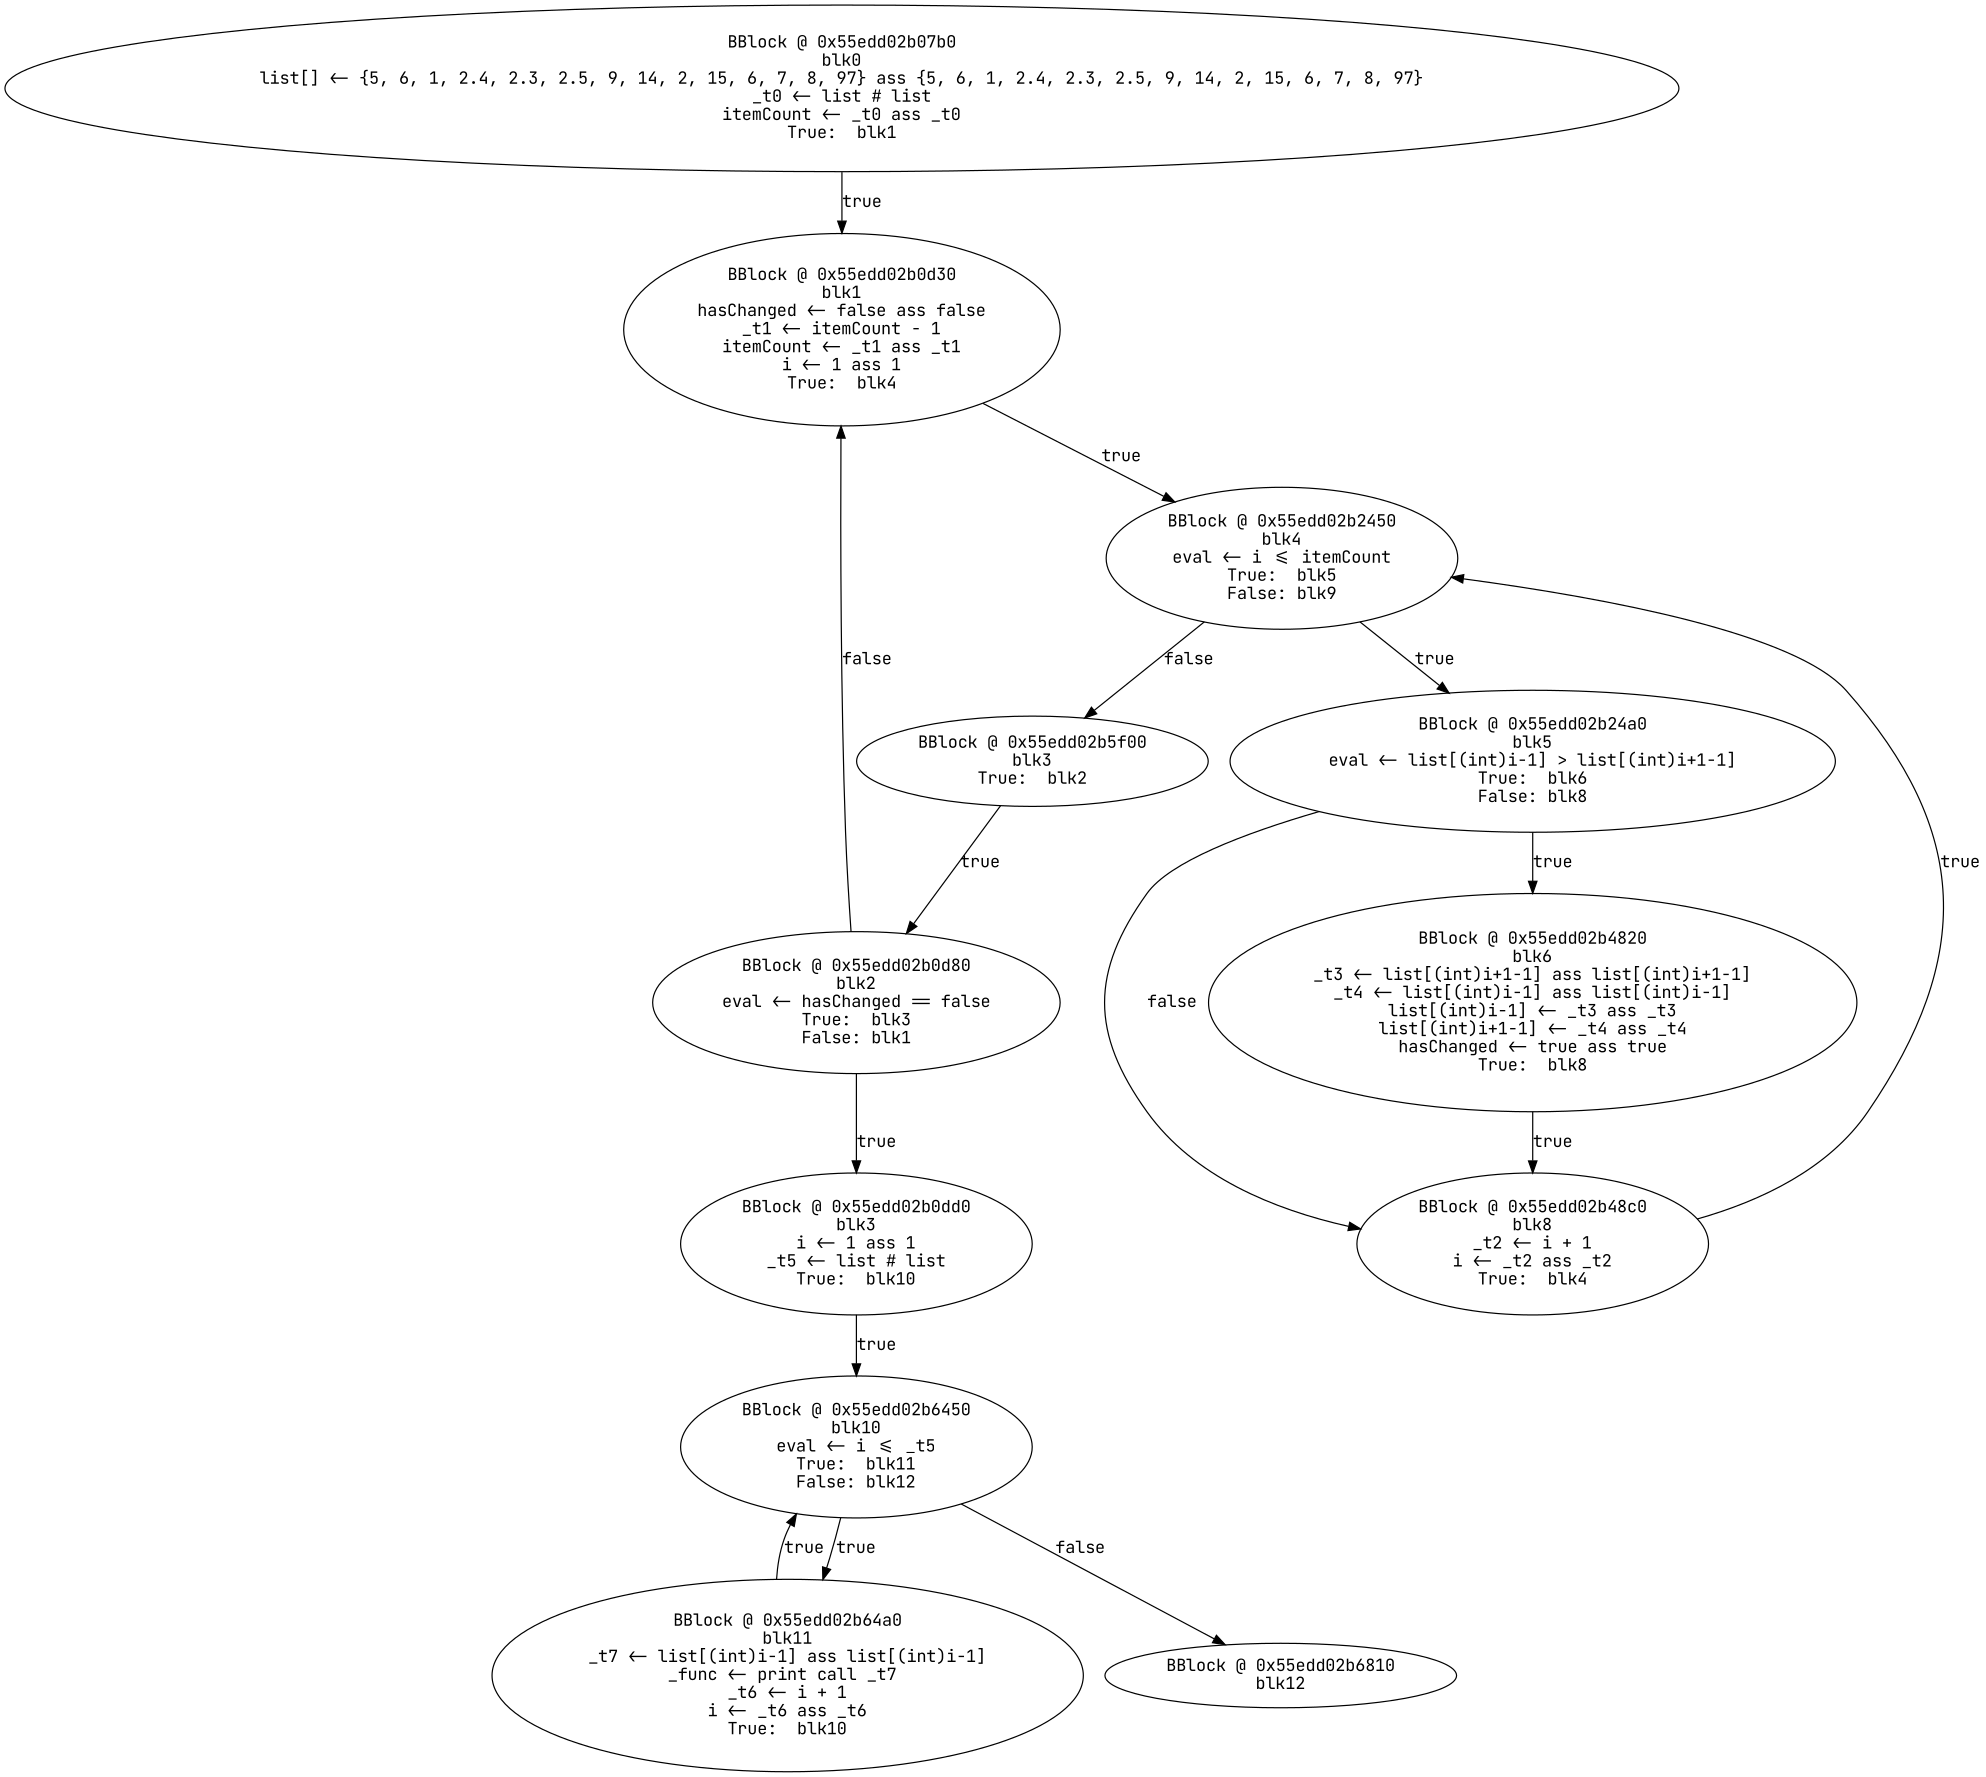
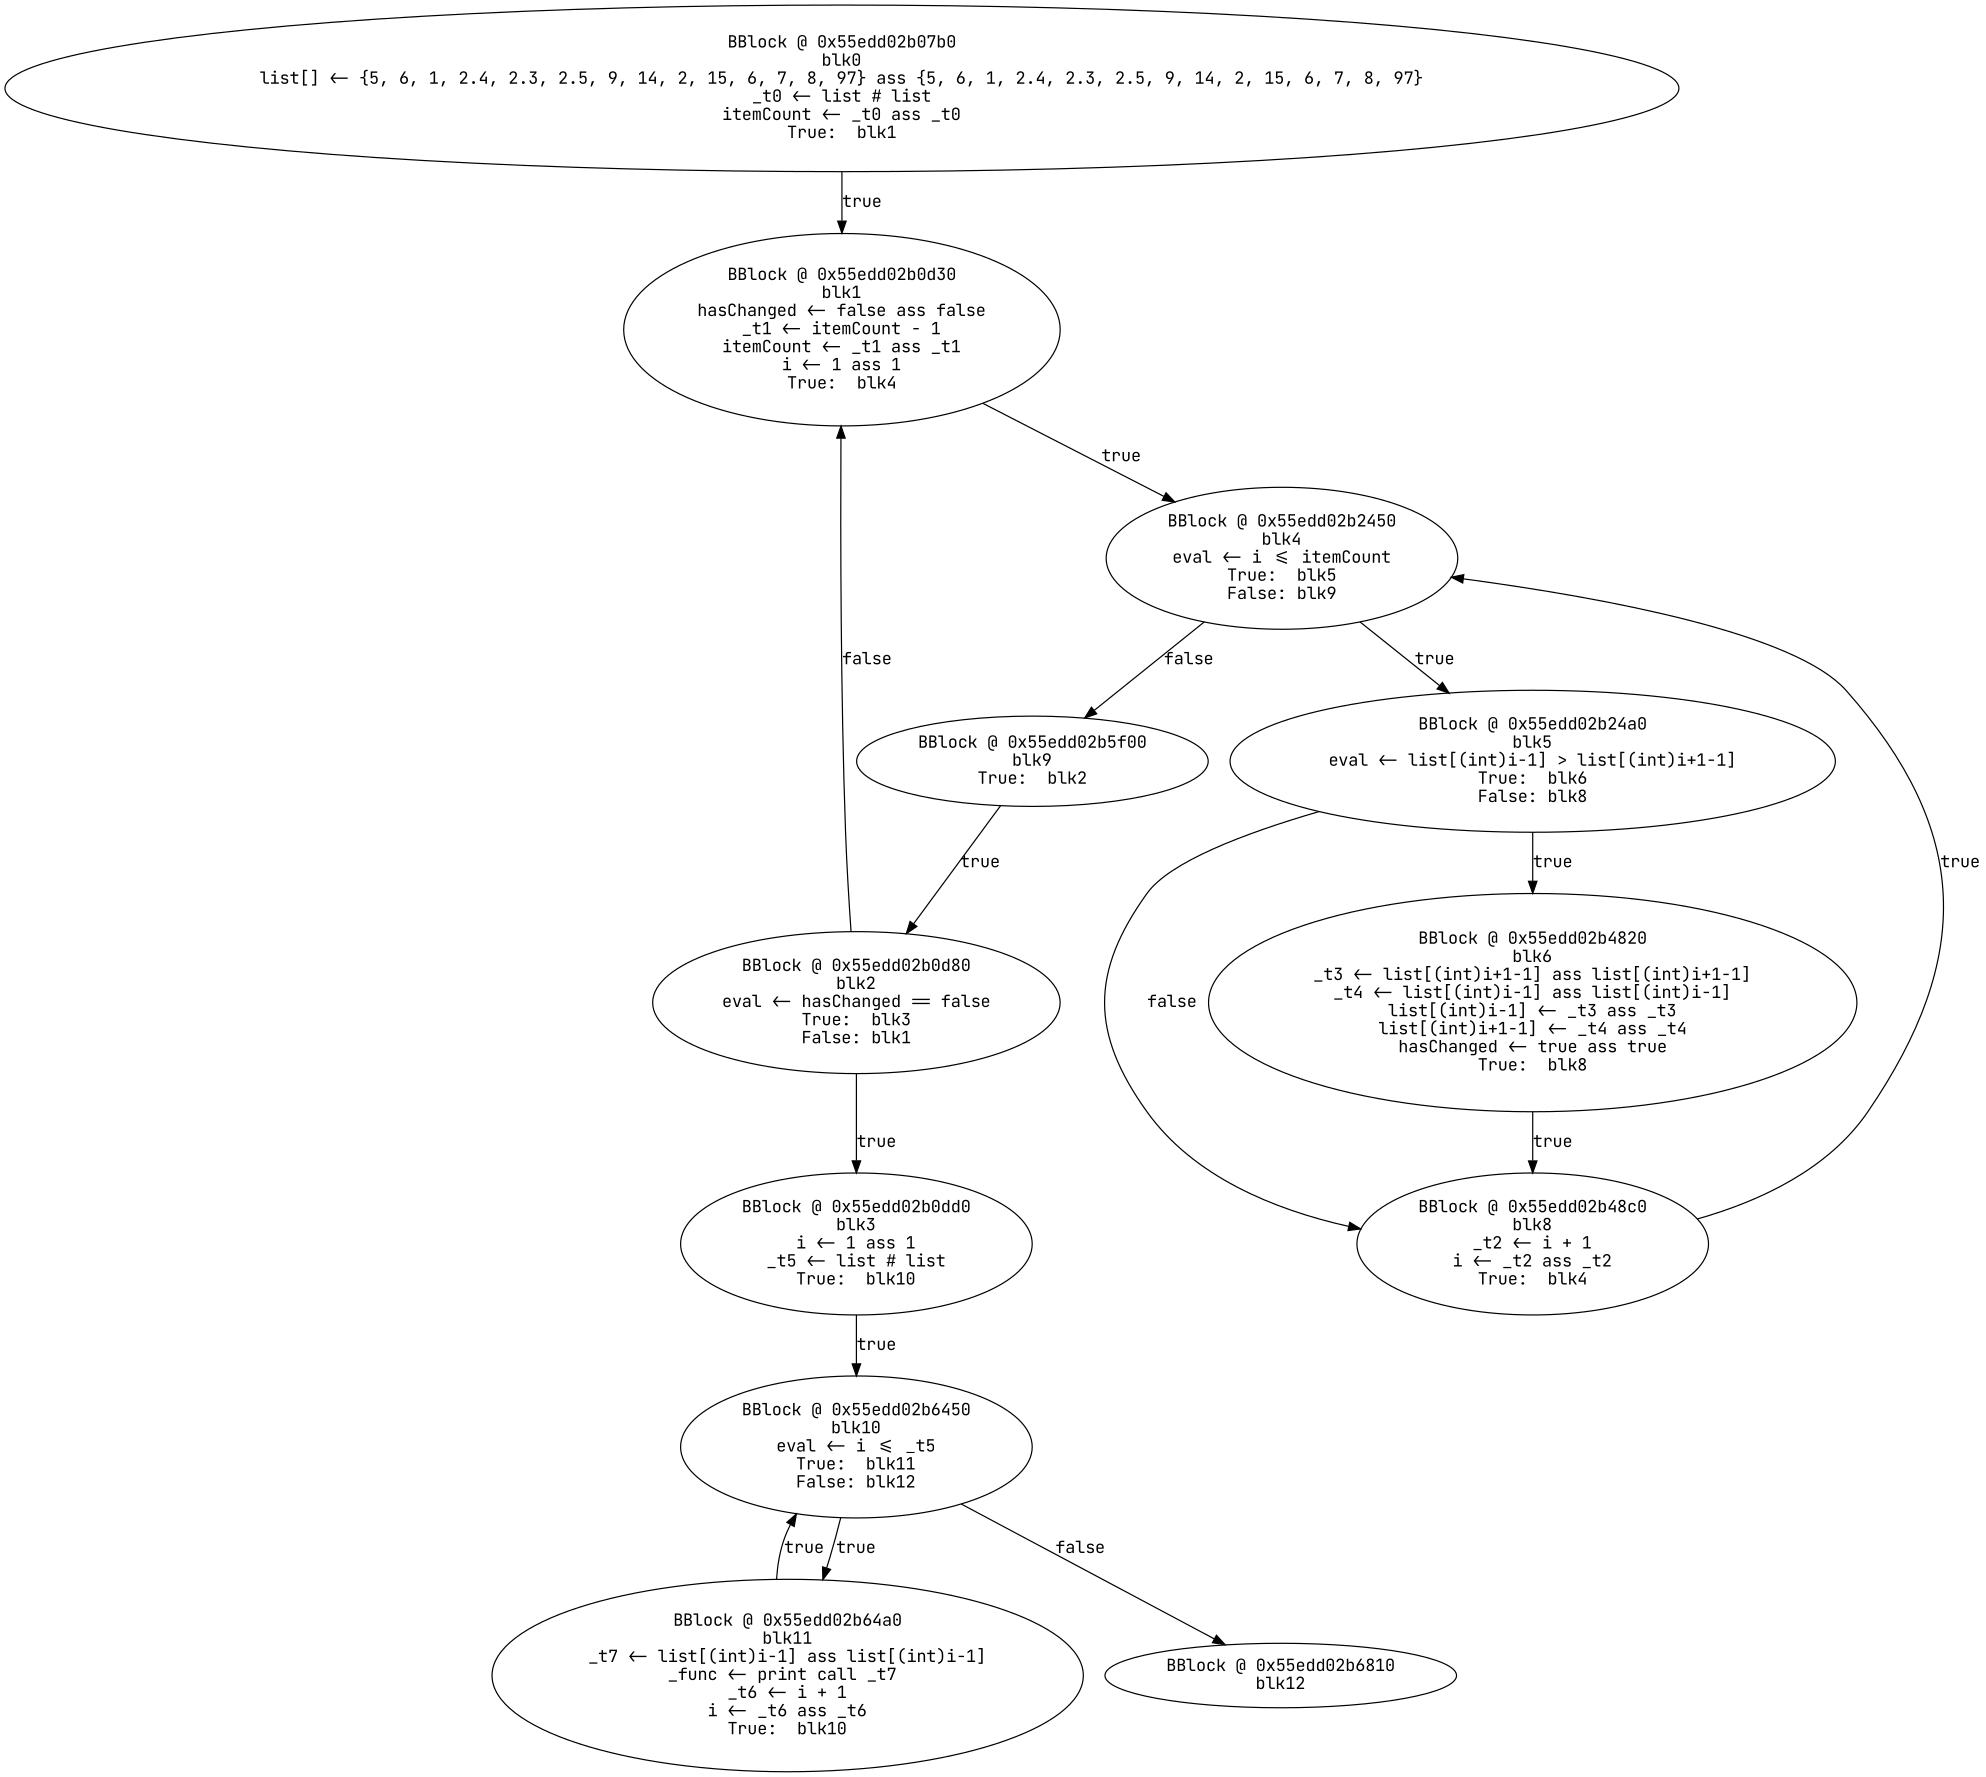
node "BBlock @ 0x55edd02b5f00 blk3 True:  blk2": label "BBlock @ 0x55edd02b5f00 blk3 True:  blk2" -> "BBlock @ 0x55edd02b5f00 blk9 True:  blk2"
